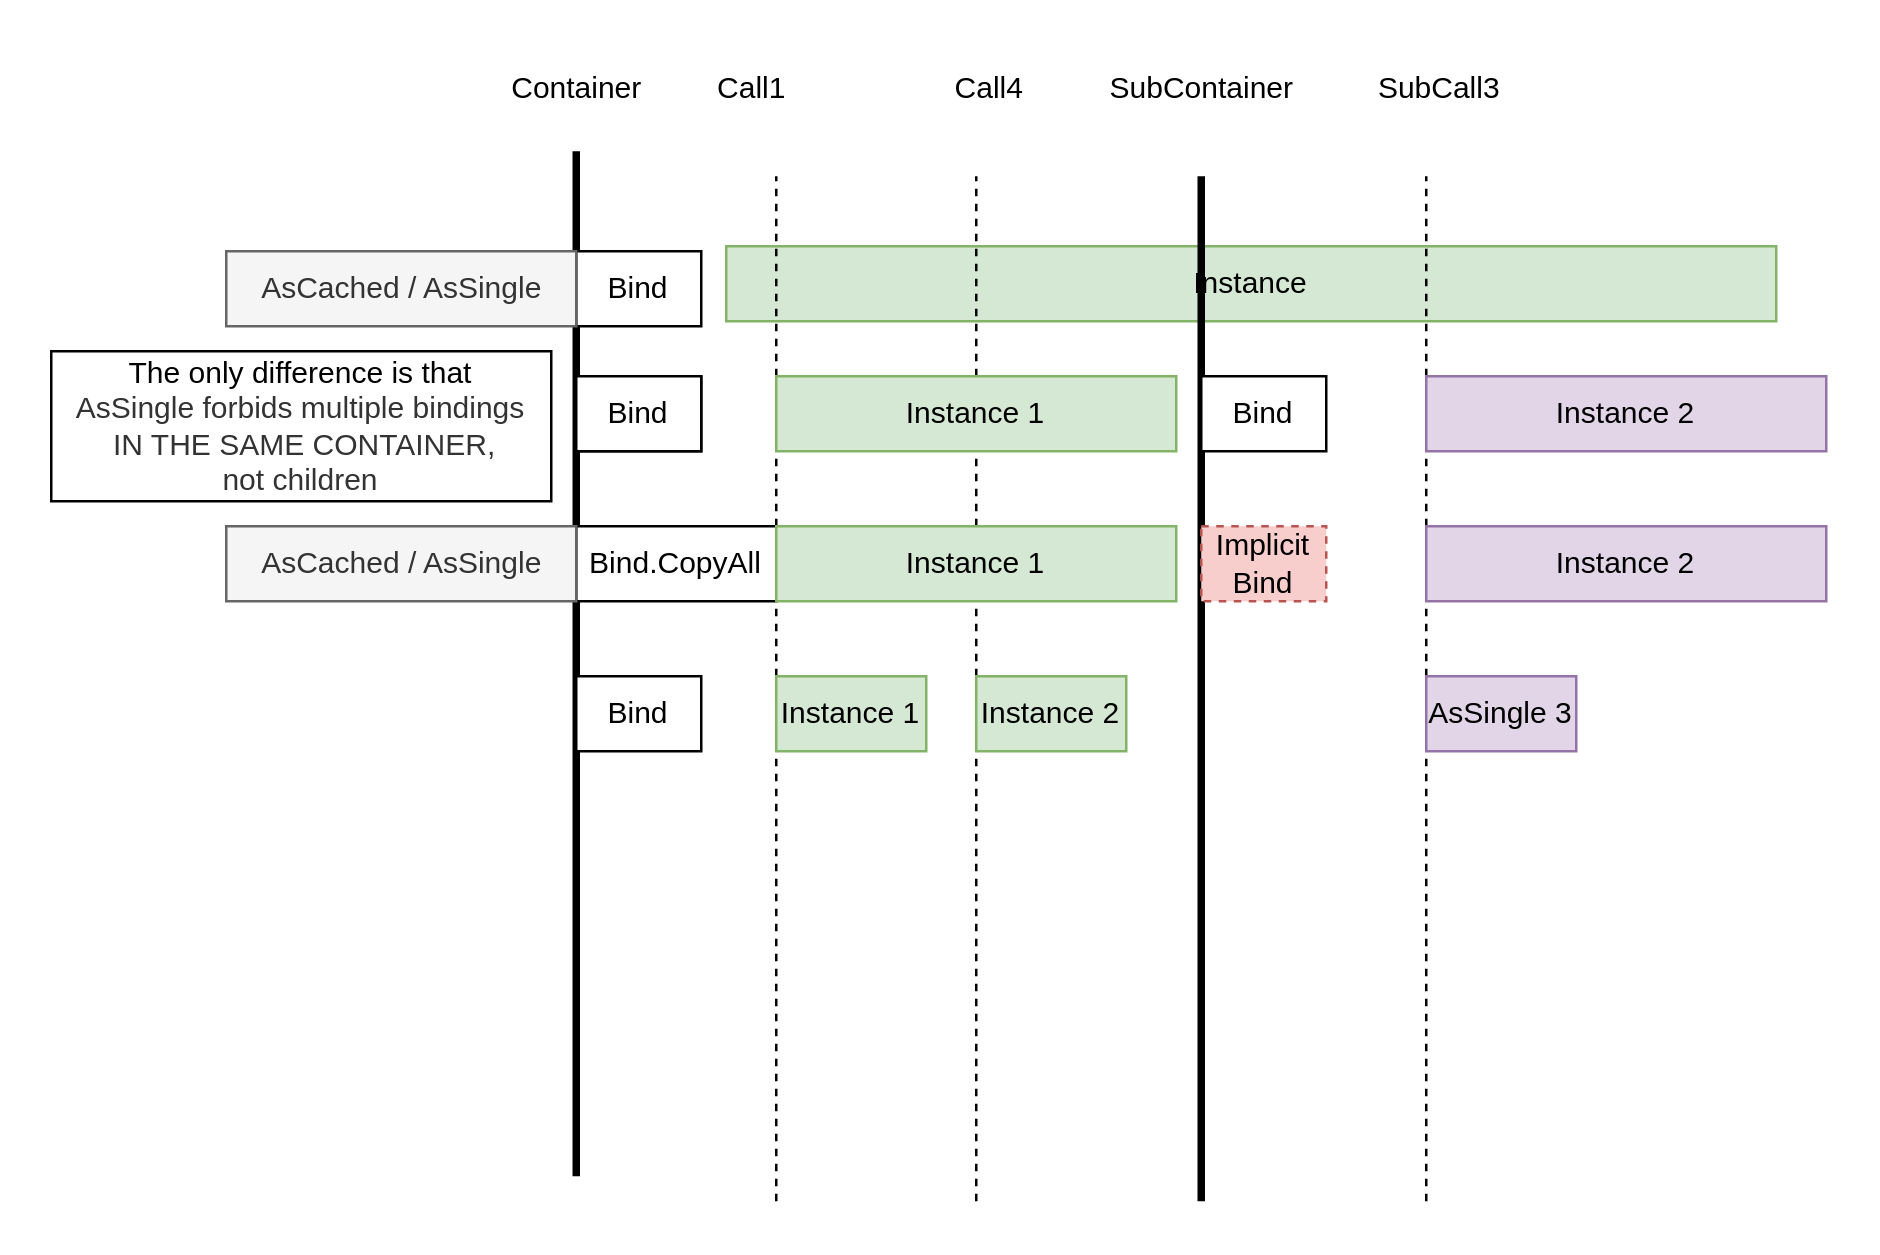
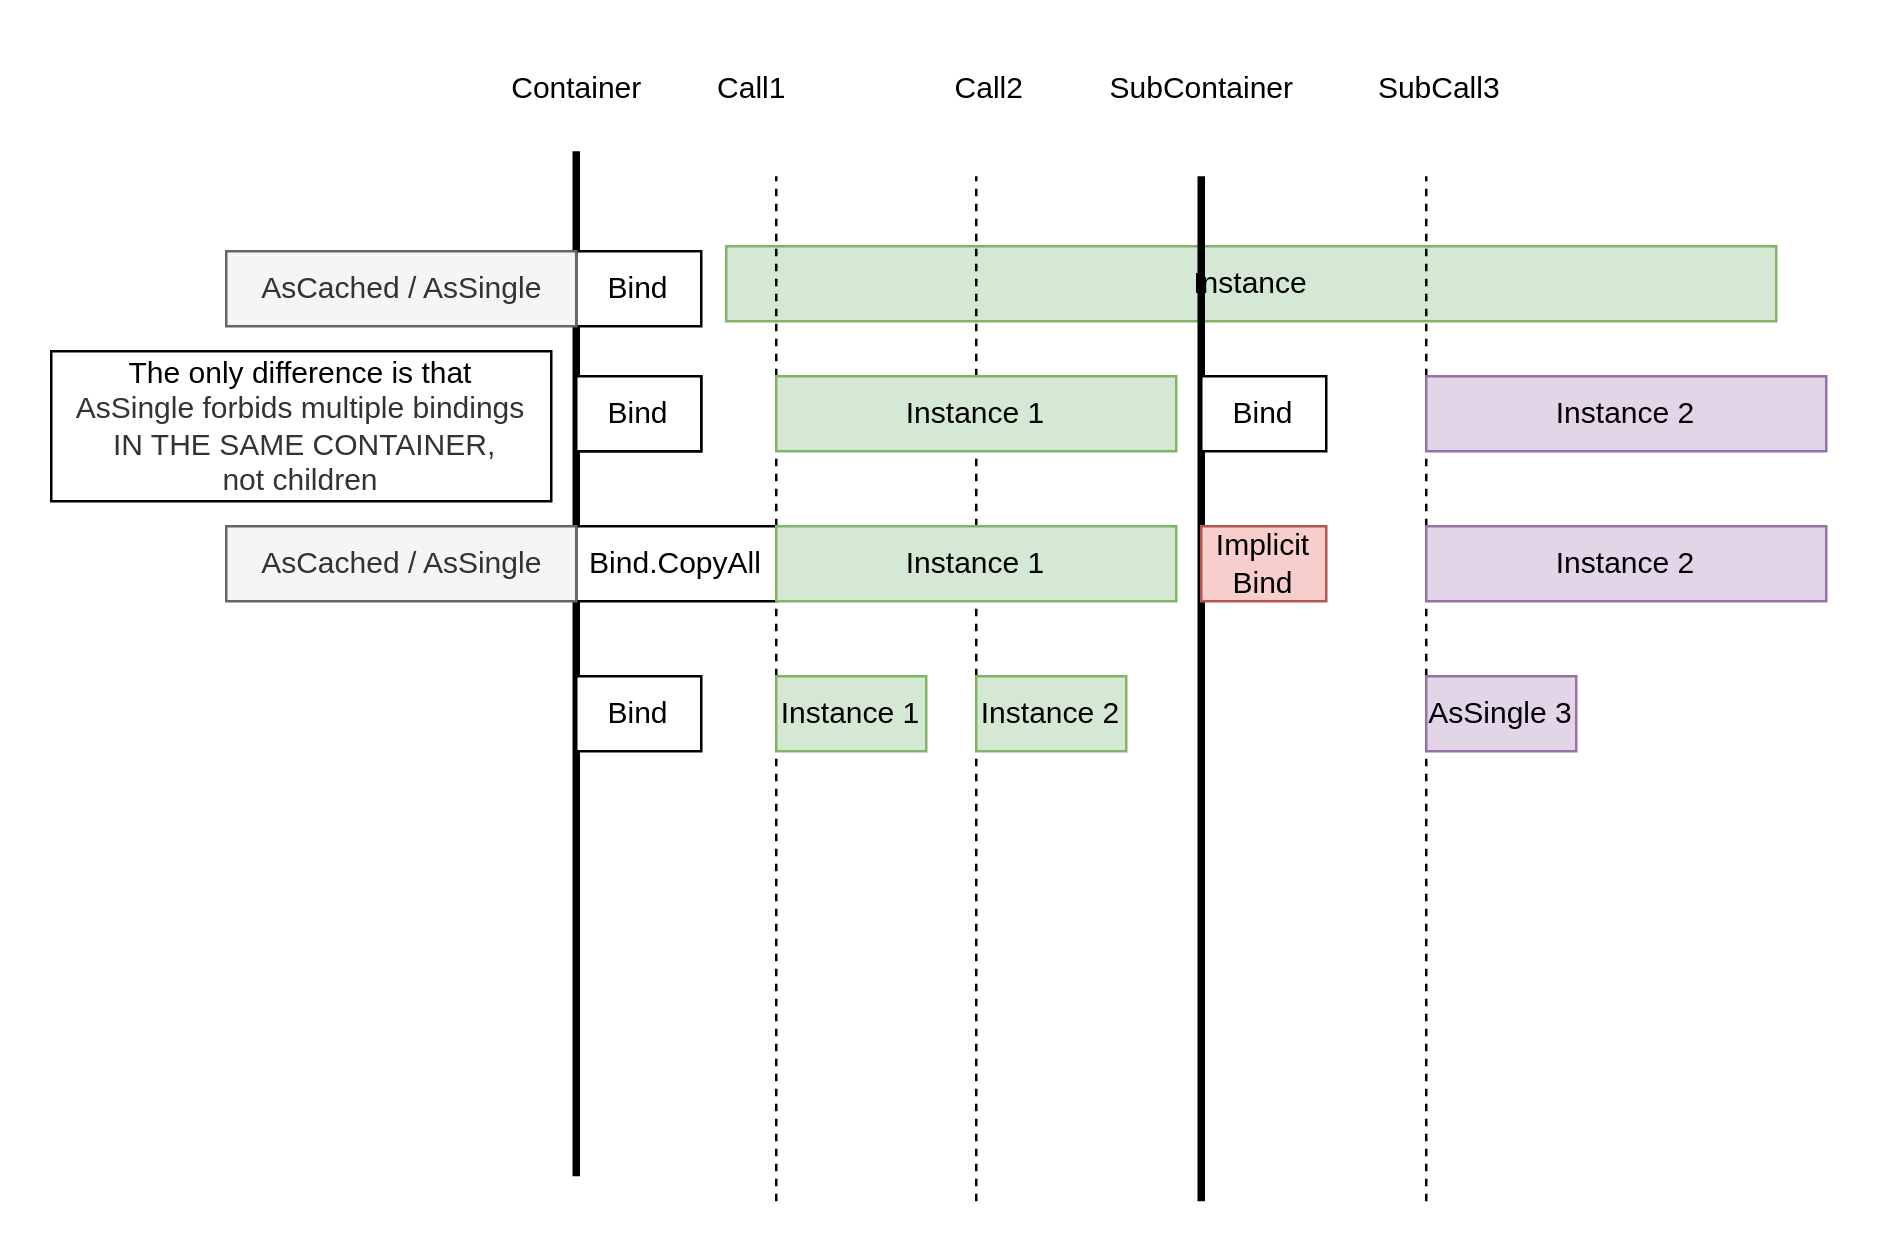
node "Call4": label "Call4" -> "Call2"
node "Implicit Bind": style dashed -> solid
